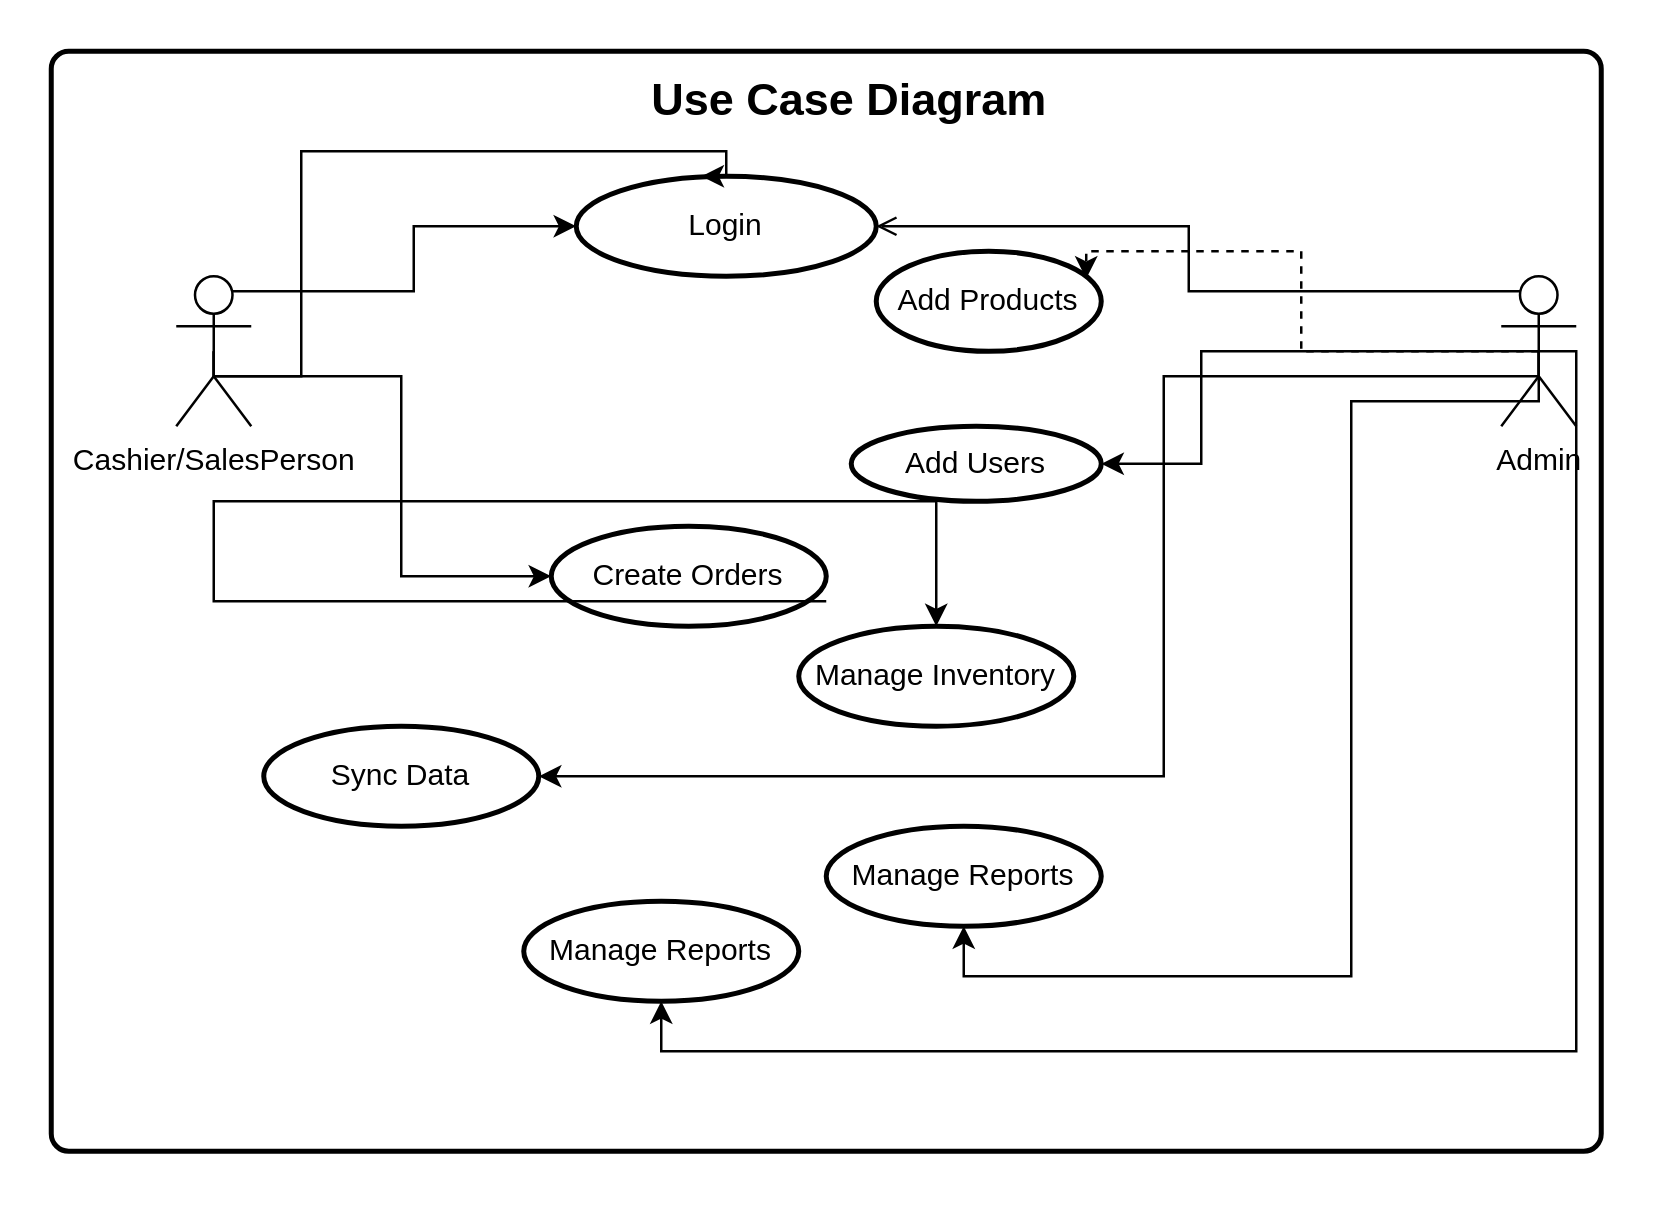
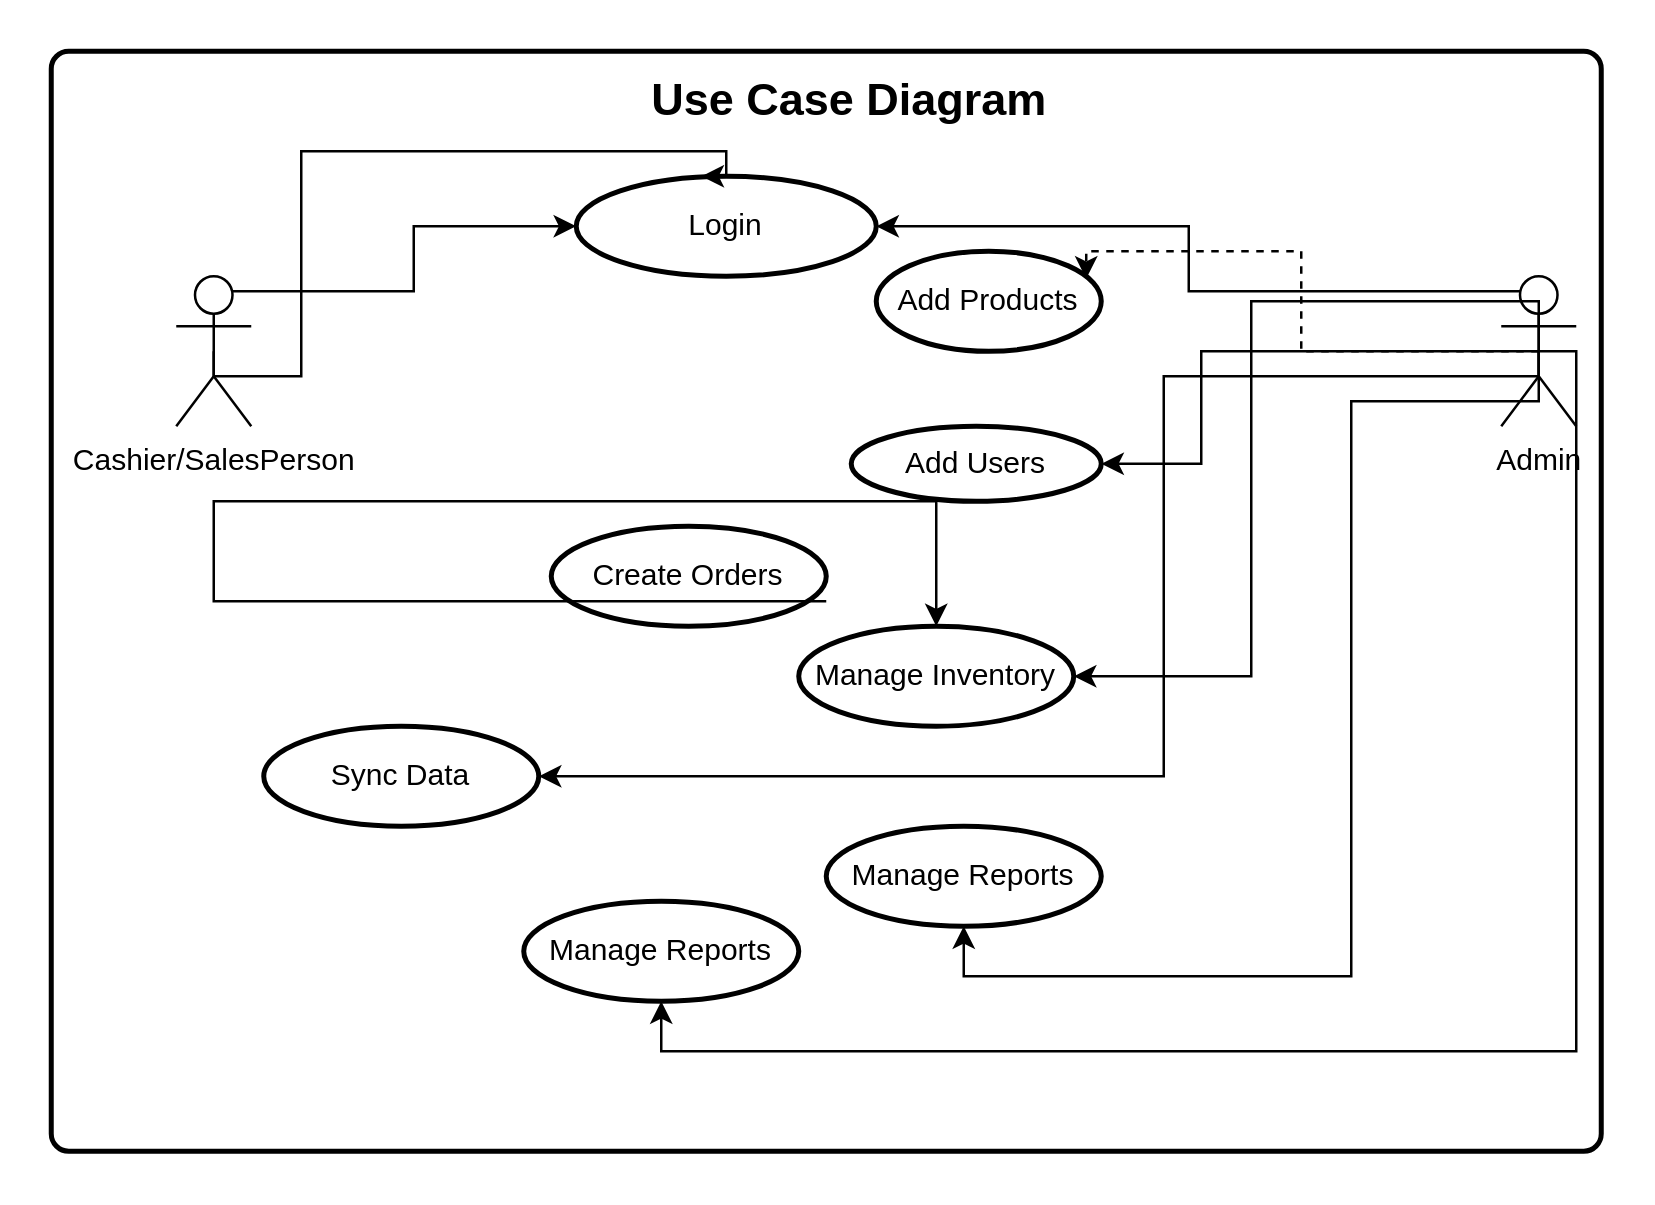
edge "Admin" -> "Login": arrowhead open -> classic
edge "Cashier/SalesPerson" -> "Create Orders": removed
edge "Admin" -> "Manage Inventory": added
